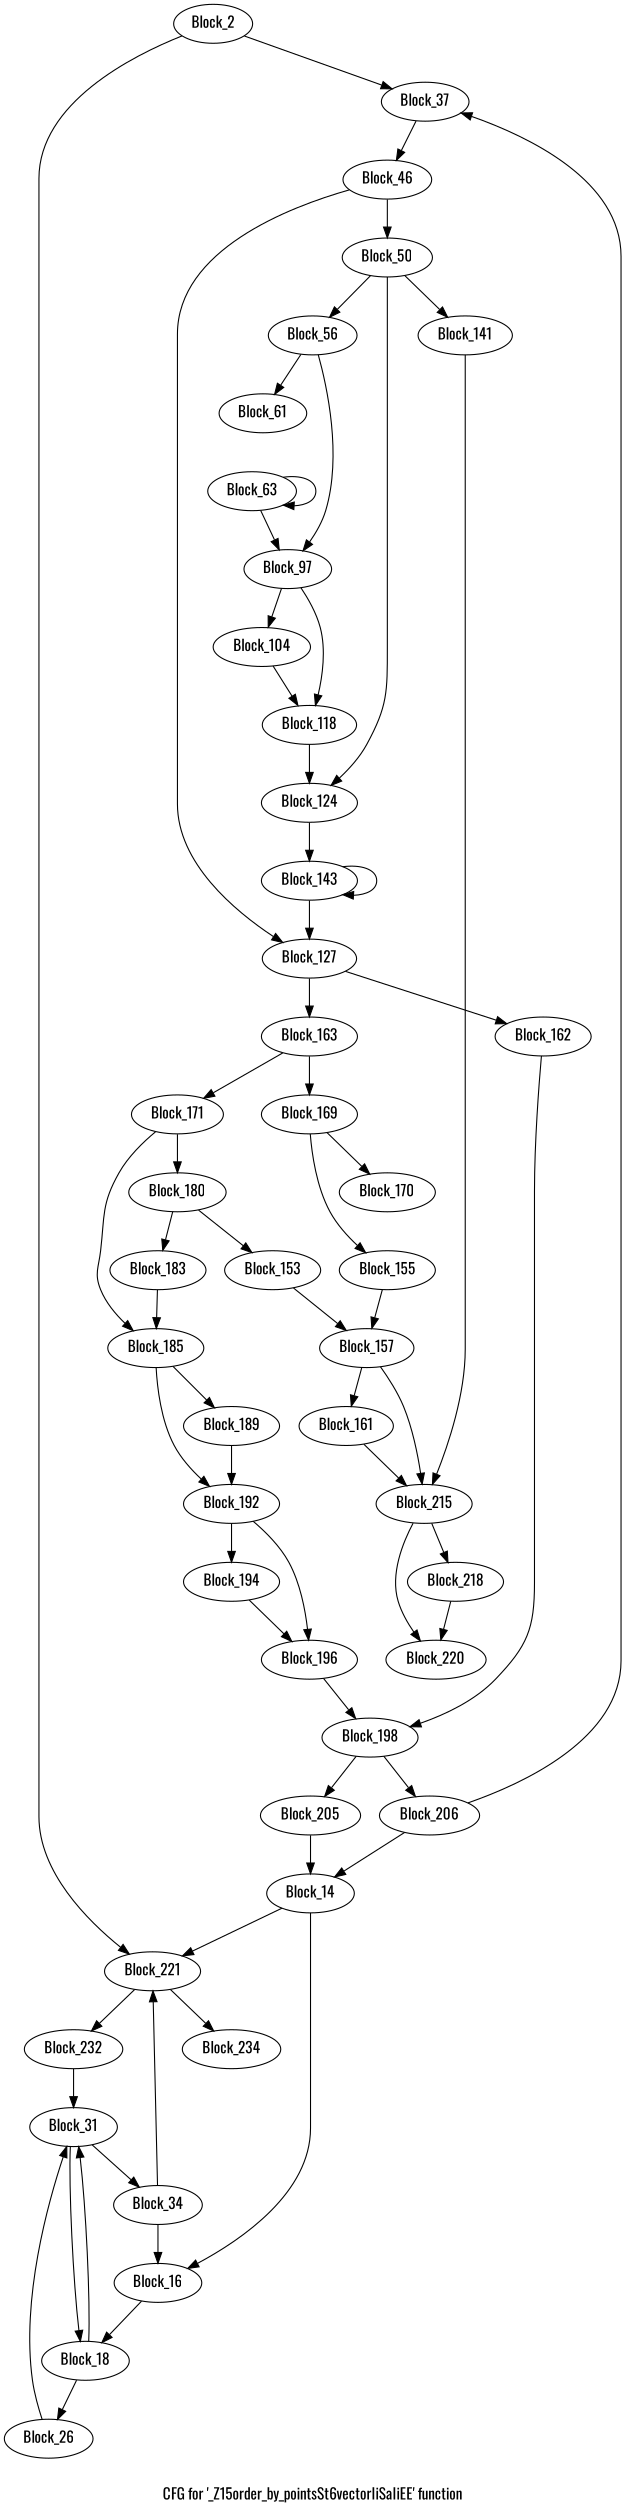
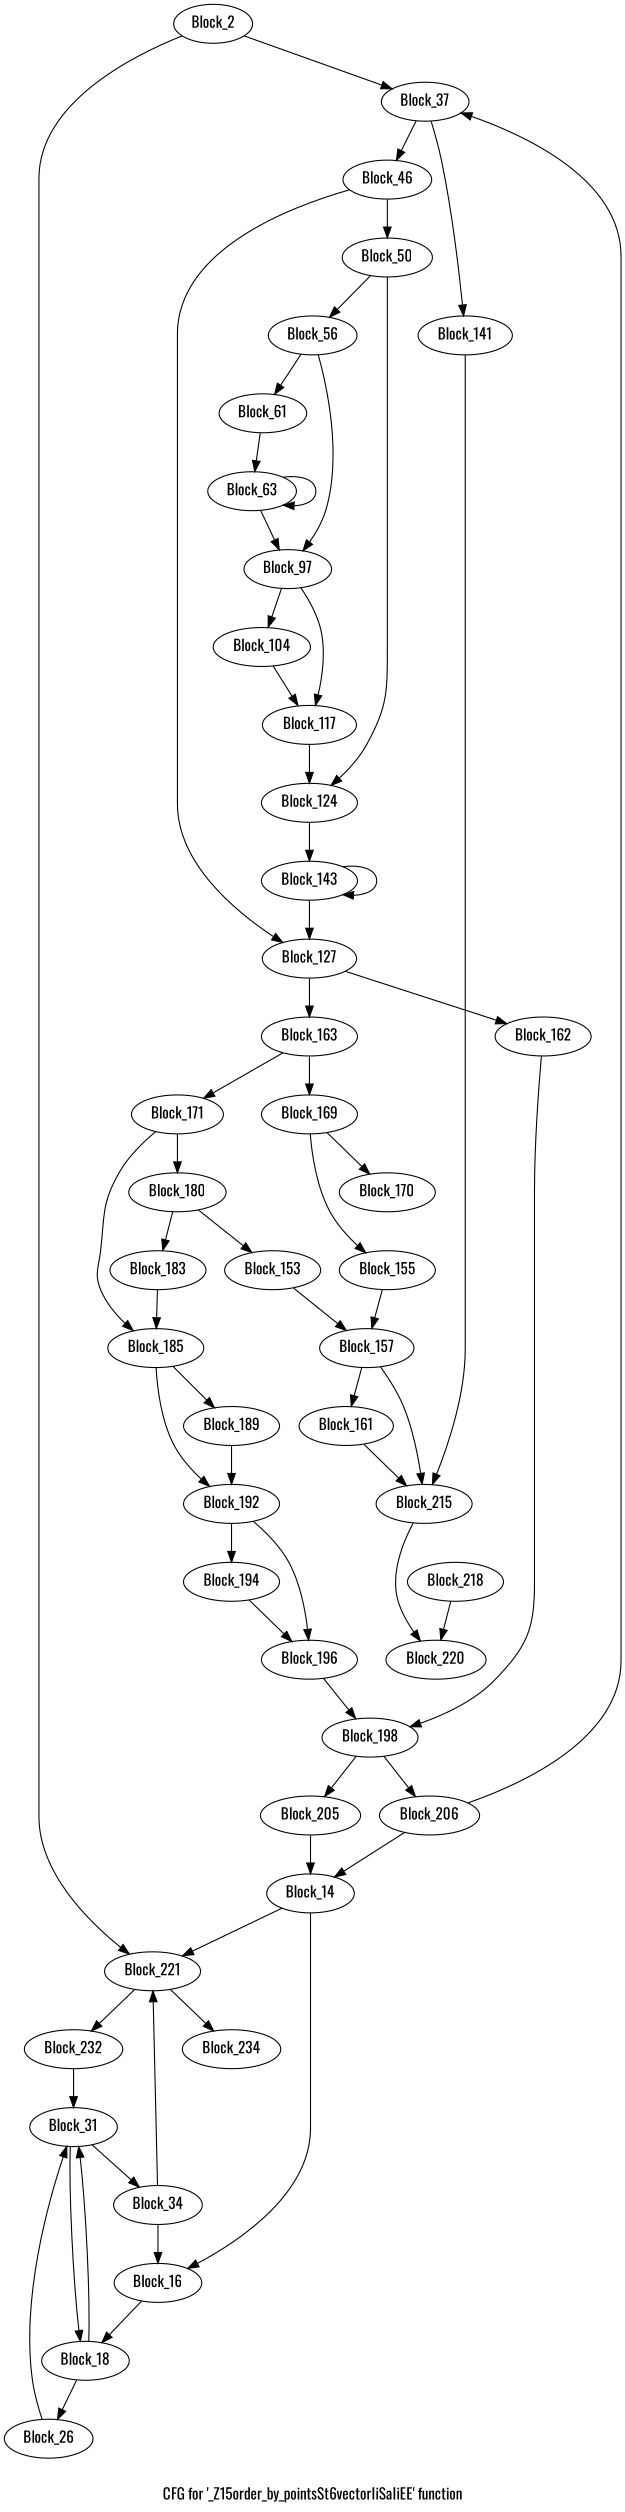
edge "Block_50" -> "Block_141": now "Block_37" -> "Block_141"
edge "Block_61" -> "Block_63": added
node "Block_118": label "Block_118" -> "Block_117"
edge "Block_215" -> "Block_218": removed
